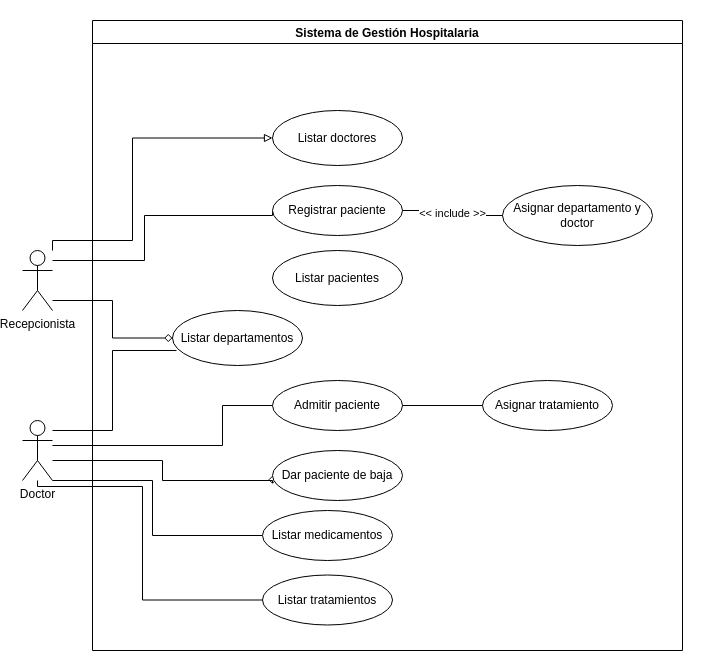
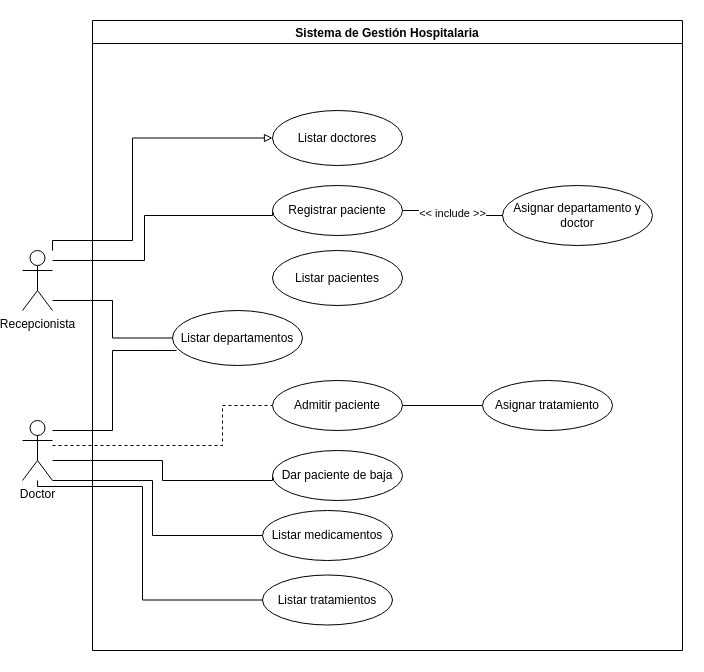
edge "Recepcionista" -> "Listar departamentos": arrowhead diamond -> none
edge "Admitir paciente" -- "Doctor": style solid -> dashed
edge "Doctor" -> "Dar paciente de baja": arrowhead diamond -> none
